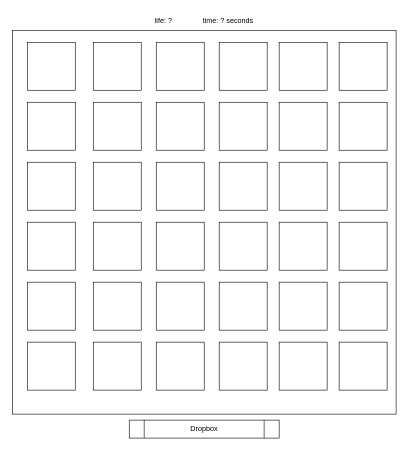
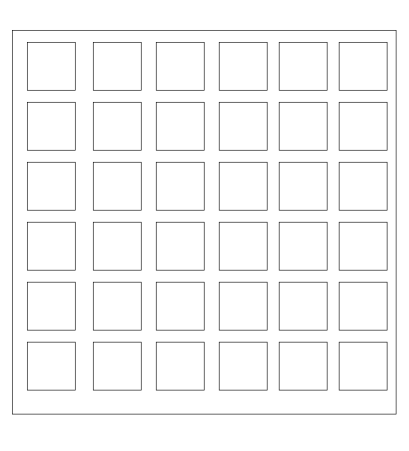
node "life: ? time: ? seconds": removed
node "Dropbox": removed
